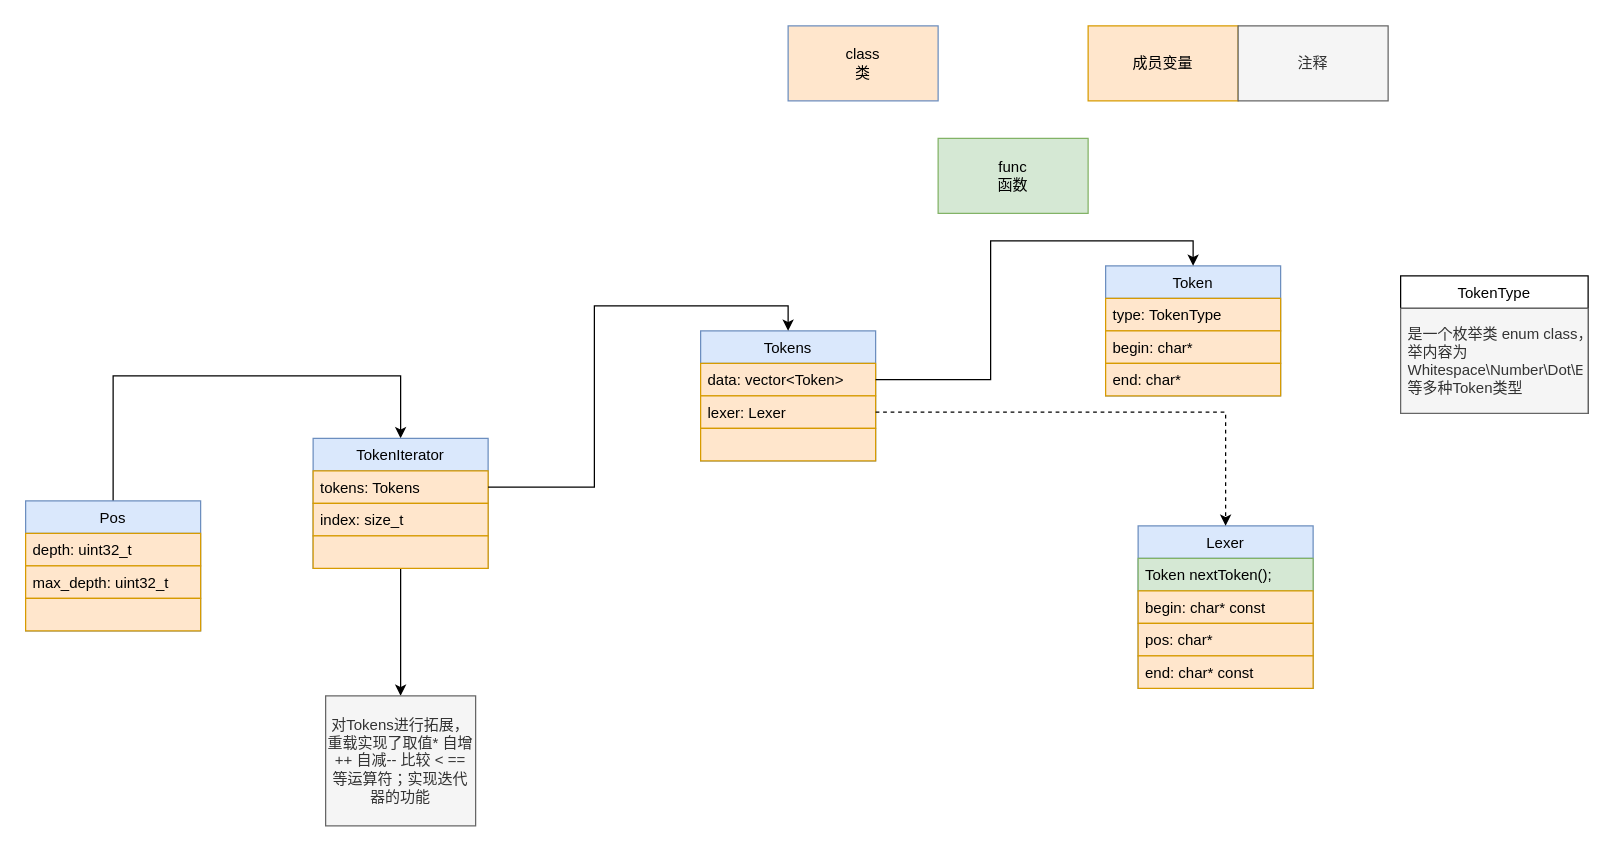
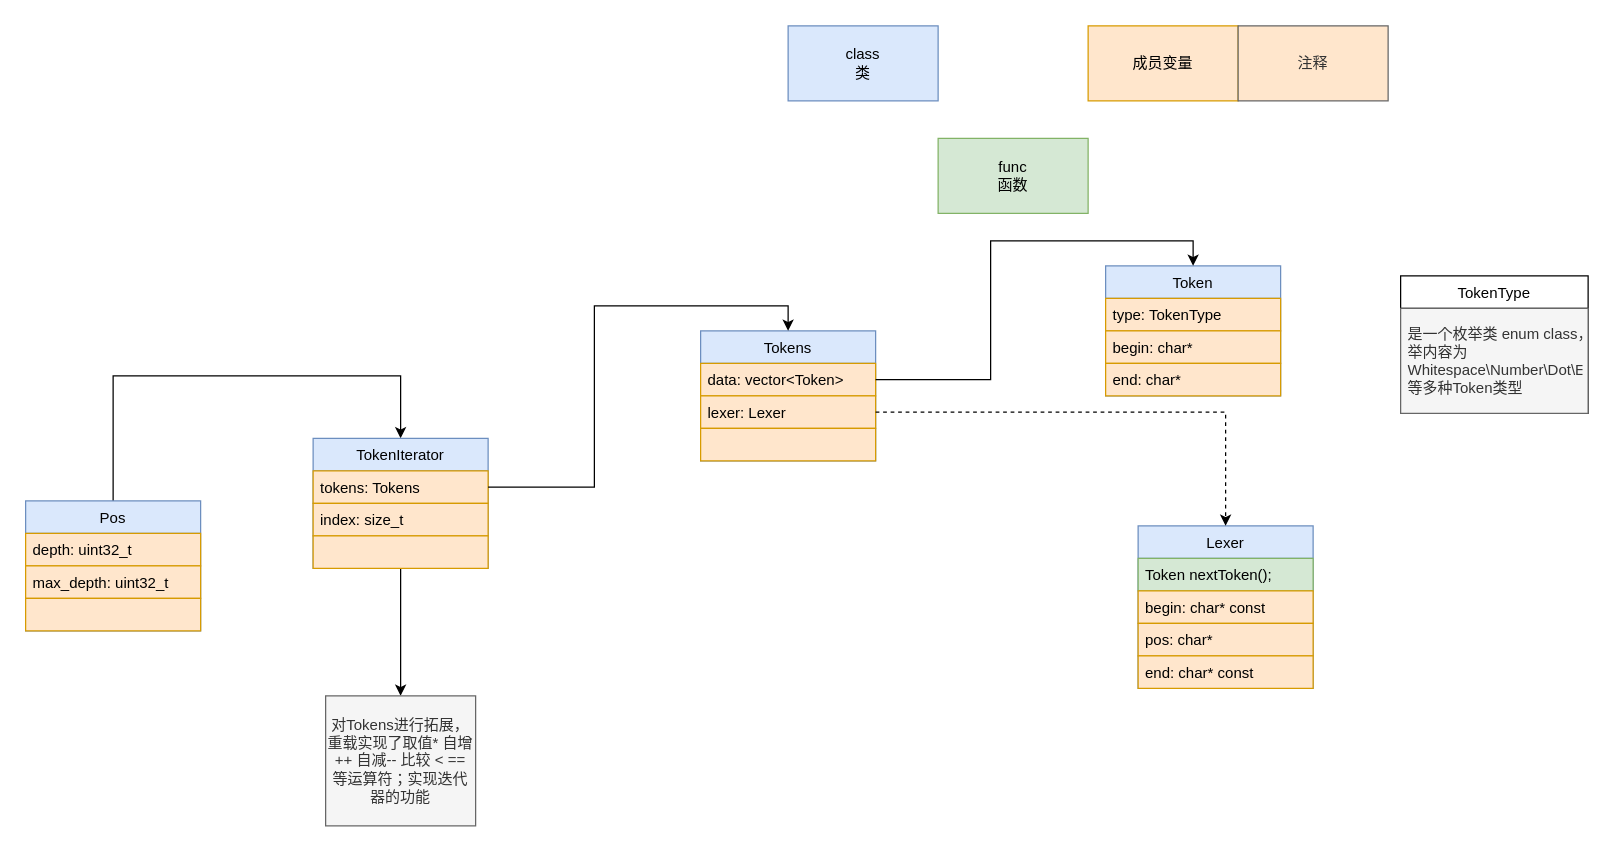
node "class 类": fillcolor #ffe6cc -> #dae8fc
node "注释": fillcolor #f5f5f5 -> #ffe6cc
